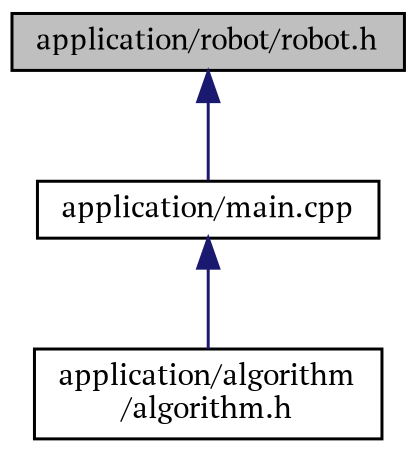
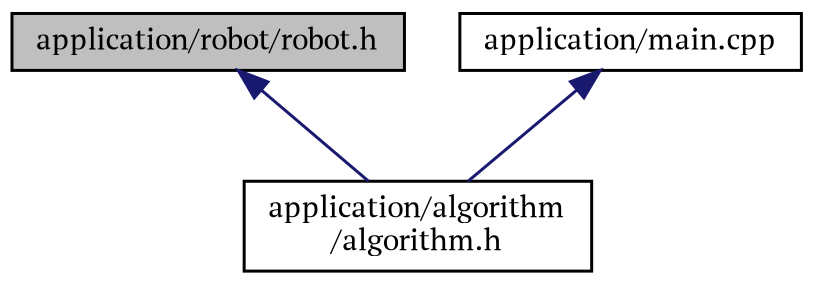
edge "application/main.cpp" -> "application/robot/robot.h": now "application/algorithm /algorithm.h" -> "application/robot/robot.h"
